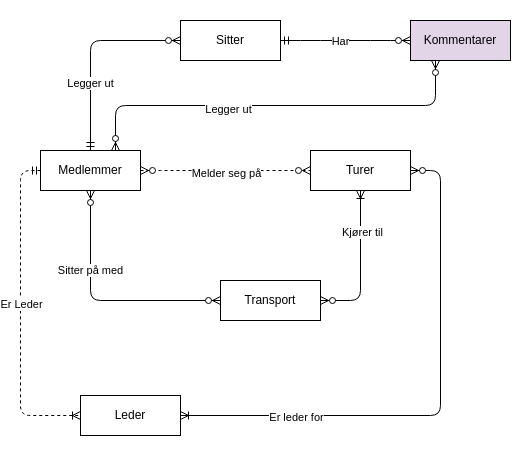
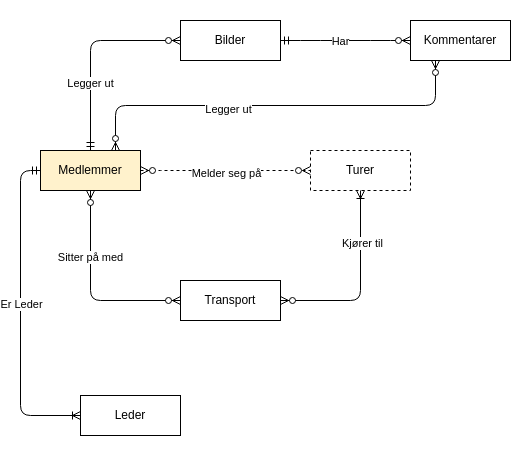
node "Sitter": label "Sitter" -> "Bilder"
node "Kommentarer": fillcolor #e1d5e7 -> #ffffff
node "Medlemmer": fillcolor #ffffff -> #fff2cc
node "Turer": style solid -> dashed
node "Transport": moved (271, 301) -> (231, 301)
edge "Medlemmer" -- "Leder": style dashed -> solid
edge "Turer" -- "Leder": removed, label "Er leder for"
